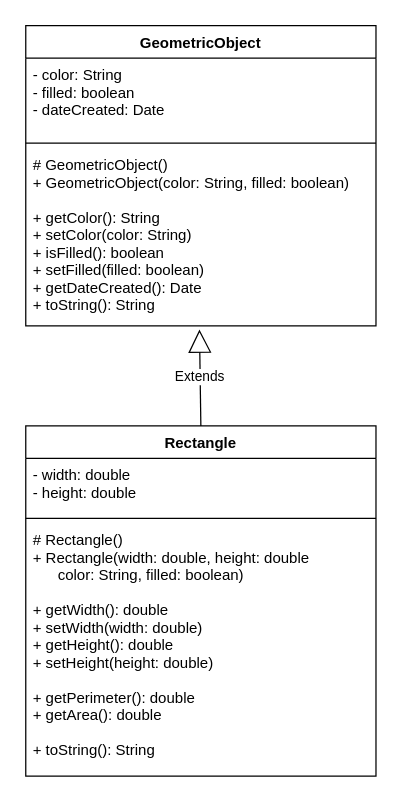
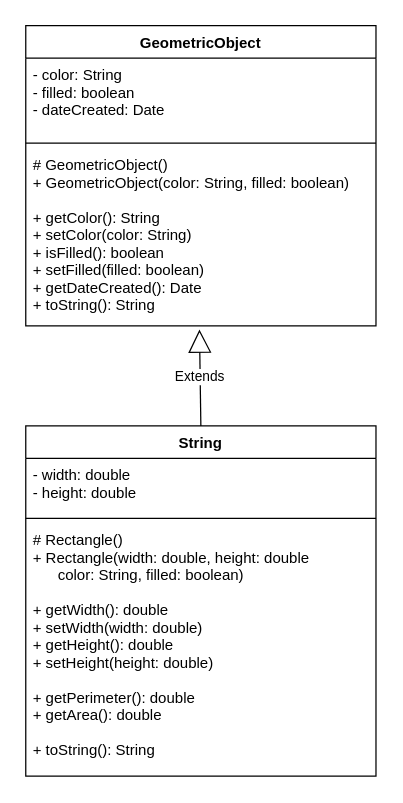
node "Rectangle": label "Rectangle" -> "String"
